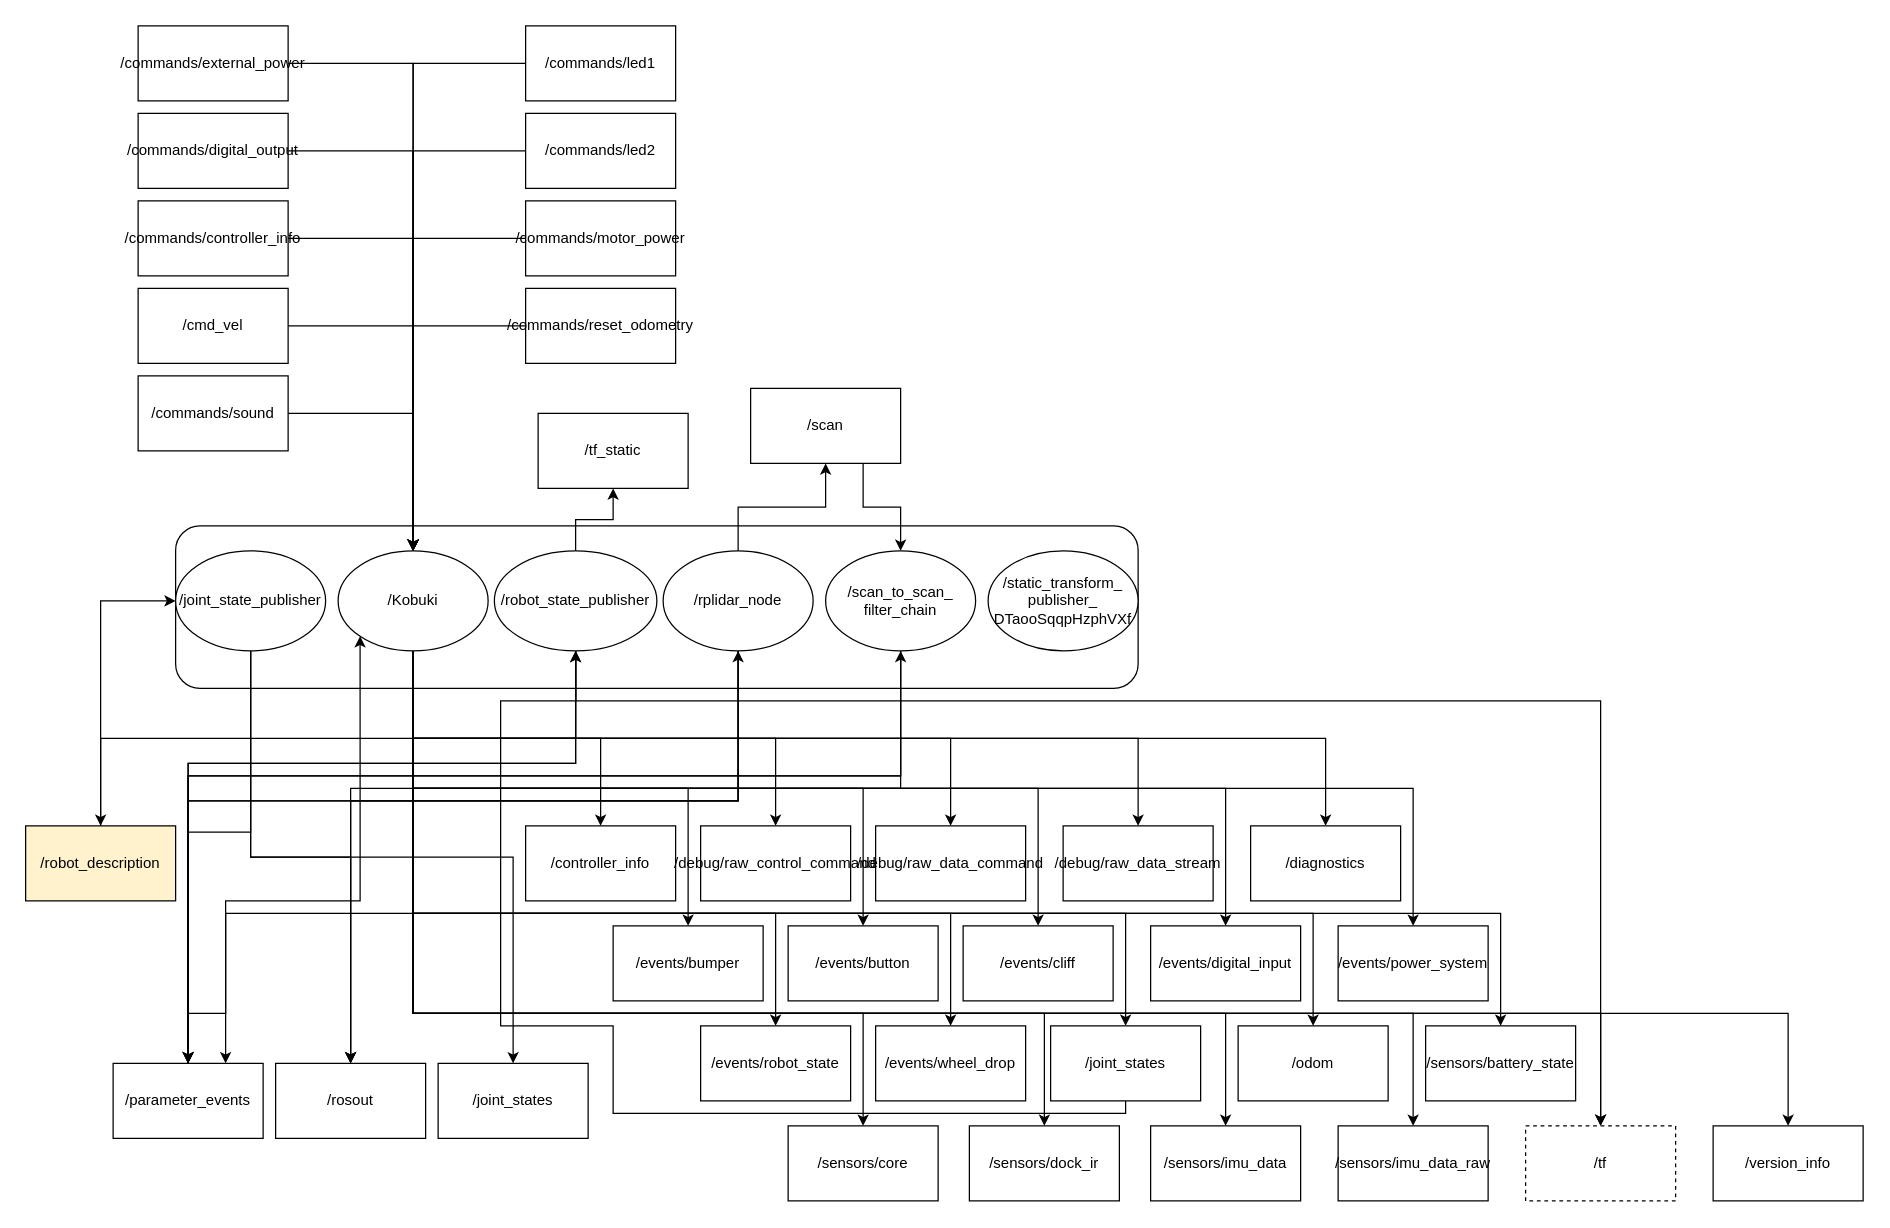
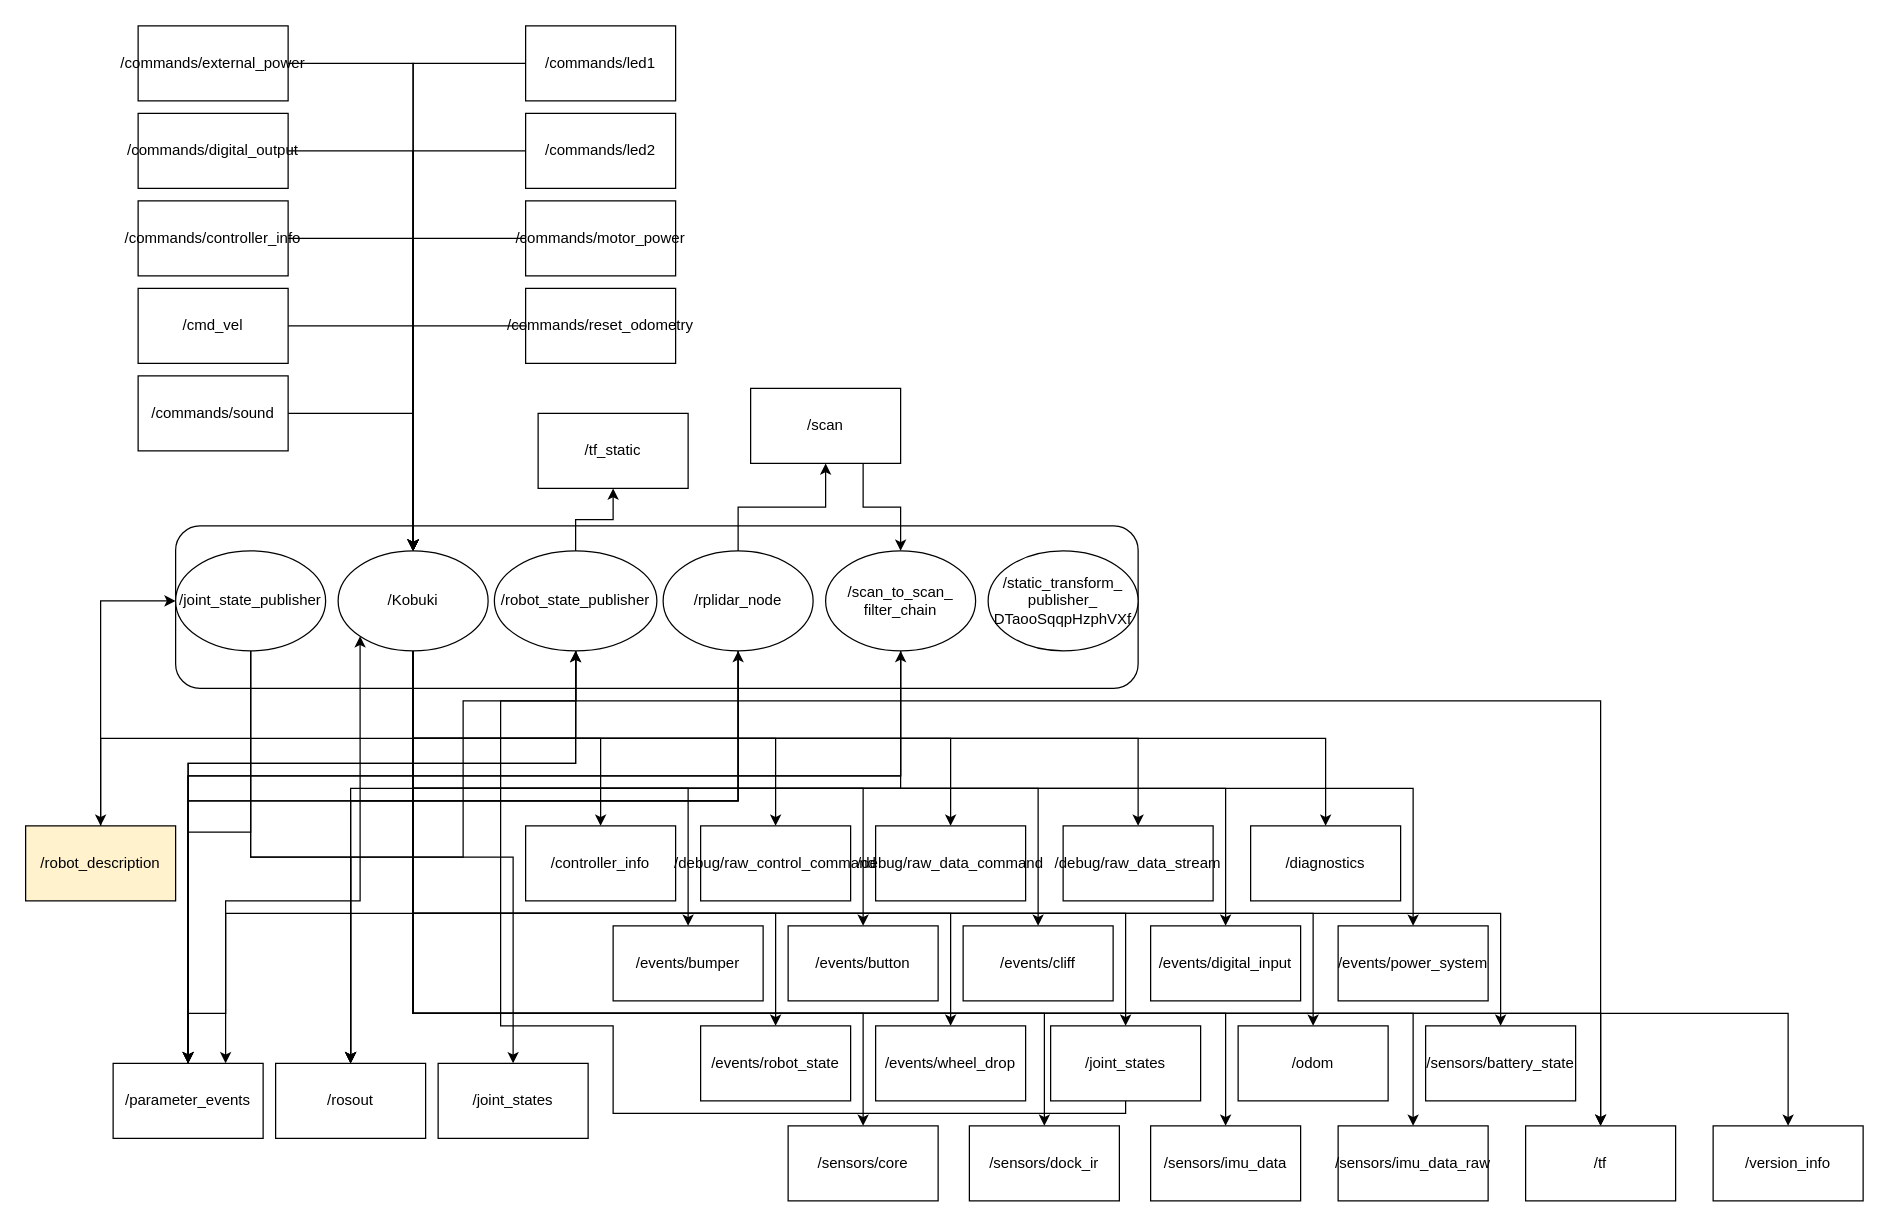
edge "/robot_state_publisher" -> "/rosout": added
node "/tf": style dashed -> solid
